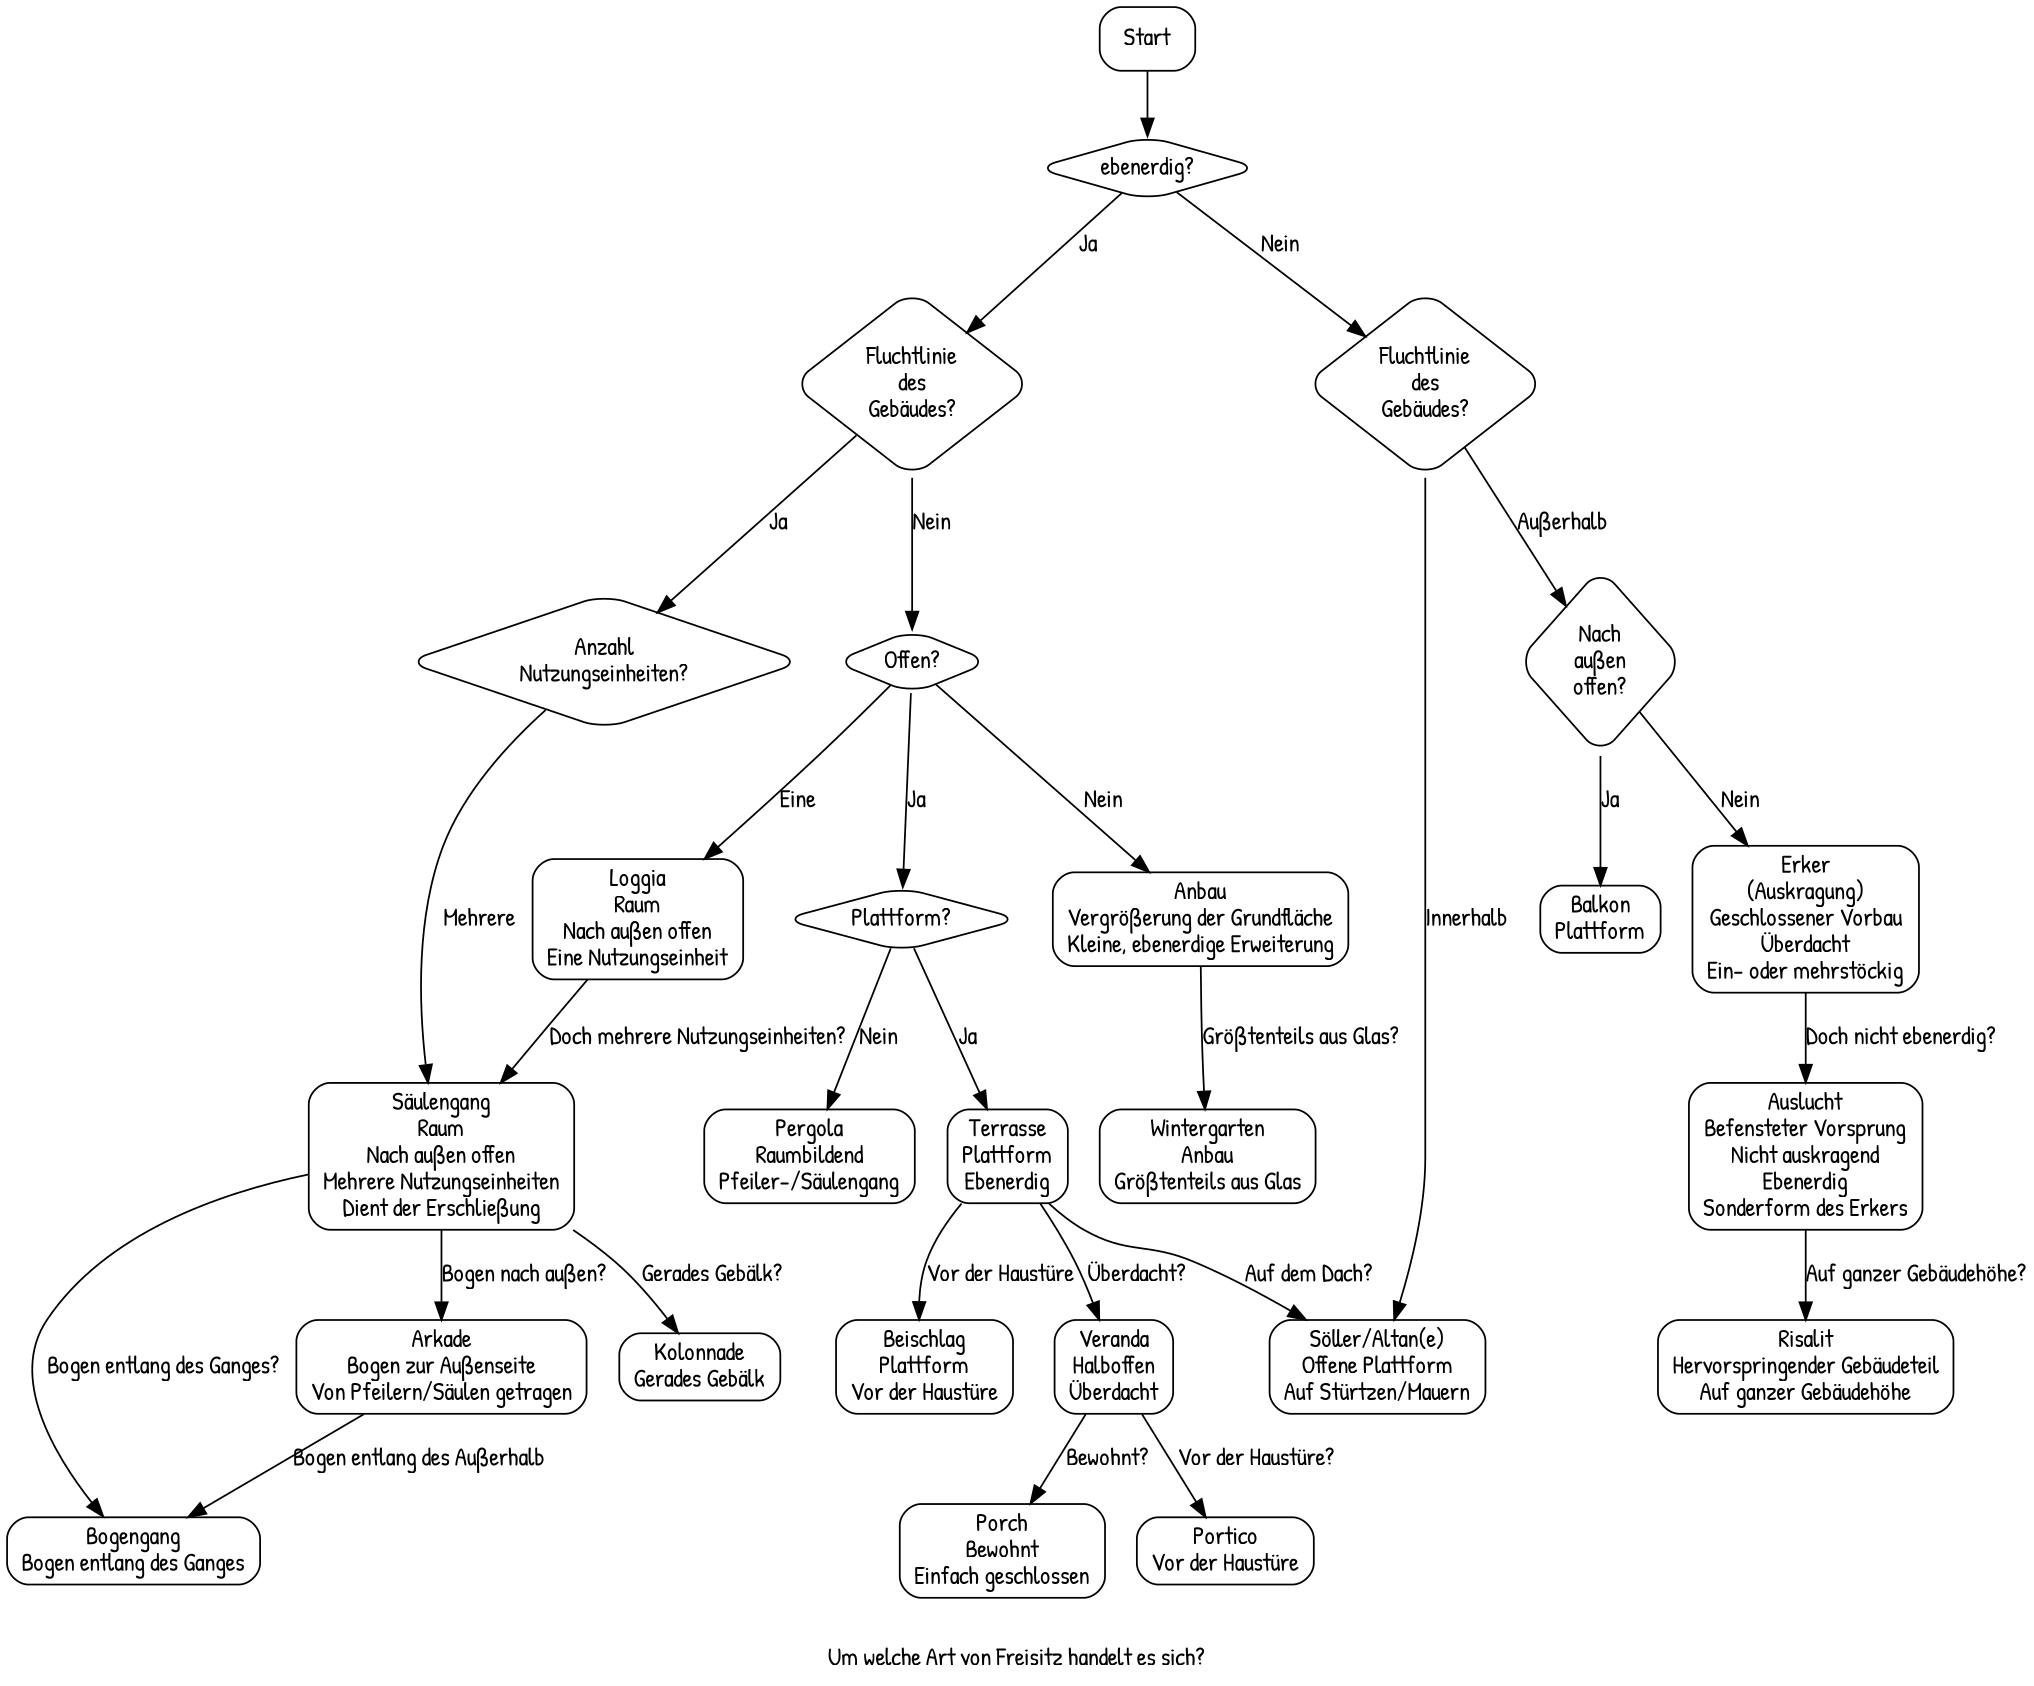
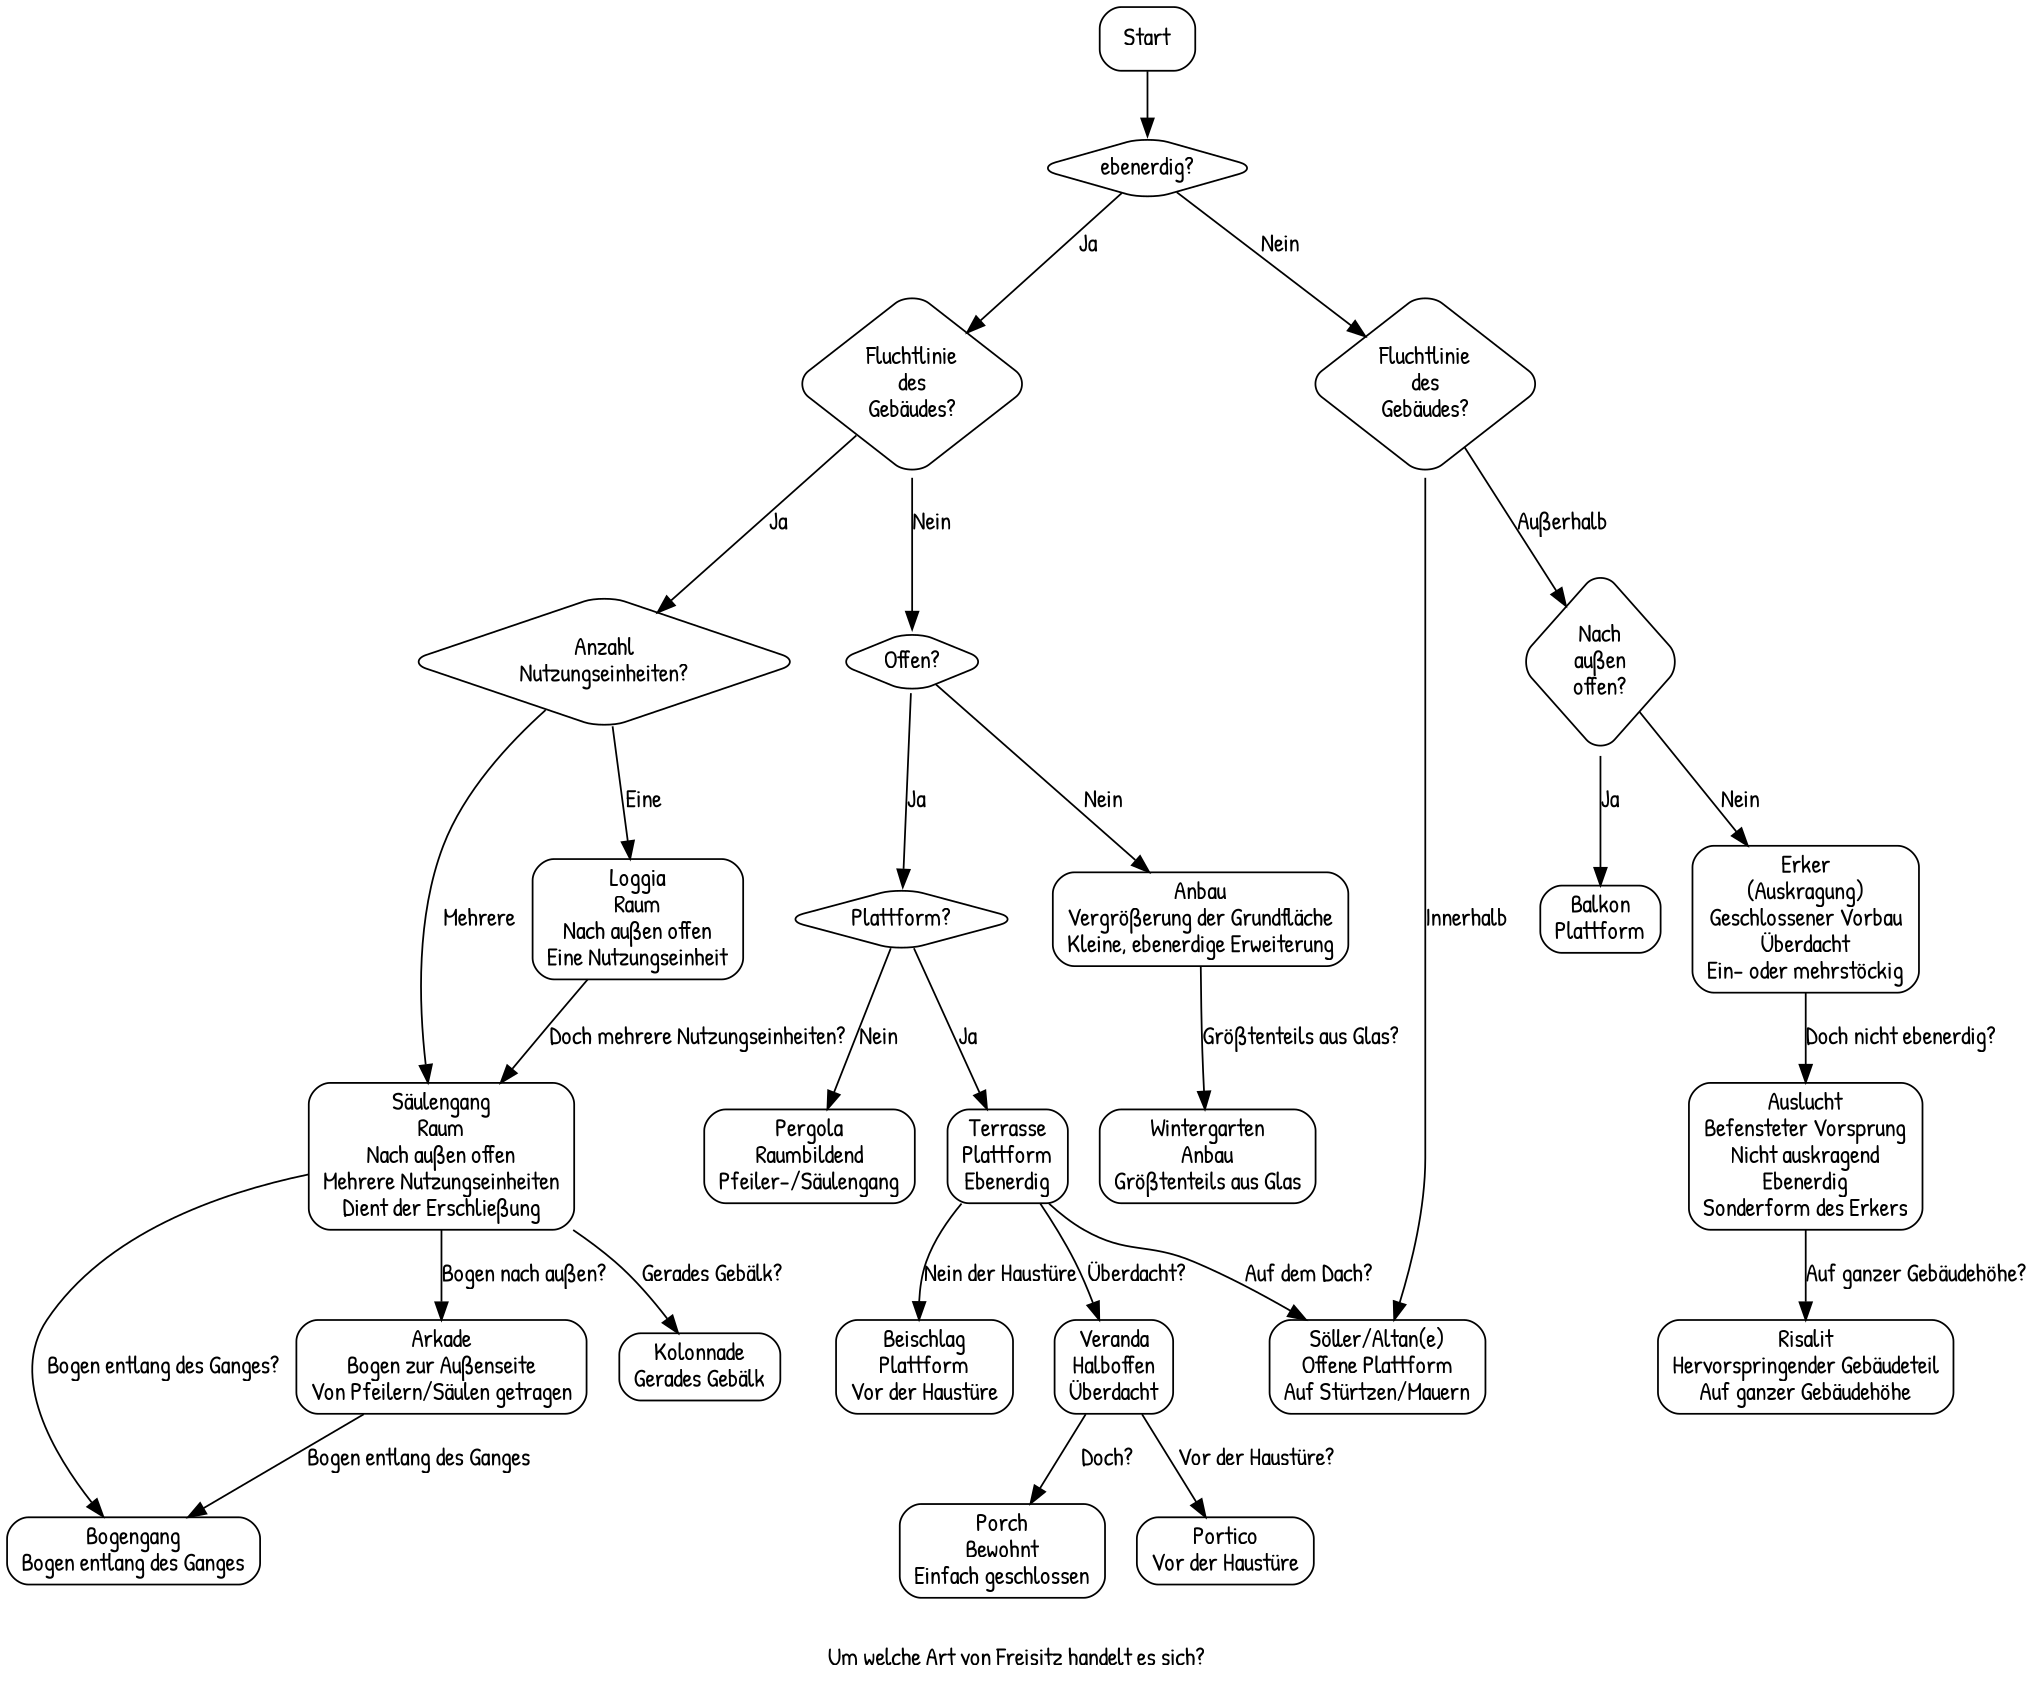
edge "Offen?" -> "Loggia Raum Nach außen offen Eine Nutzungseinheit": now "Anzahl Nutzungseinheiten?" -> "Loggia Raum Nach außen offen Eine Nutzungseinheit"
edge "Terrasse Plattform Ebenerdig" -> "Beischlag Plattform Vor der Haustüre": label "Vor der Haustüre" -> "Nein der Haustüre"
edge "Arkade Bogen zur Außenseite Von Pfeilern/Säulen getragen" -> "Bogengang Bogen entlang des Ganges": label "Bogen entlang des Außerhalb" -> "Bogen entlang des Ganges"
edge "Veranda Halboffen Überdacht" -> "Porch Bewohnt Einfach geschlossen": label "Bewohnt?" -> "Doch?"
